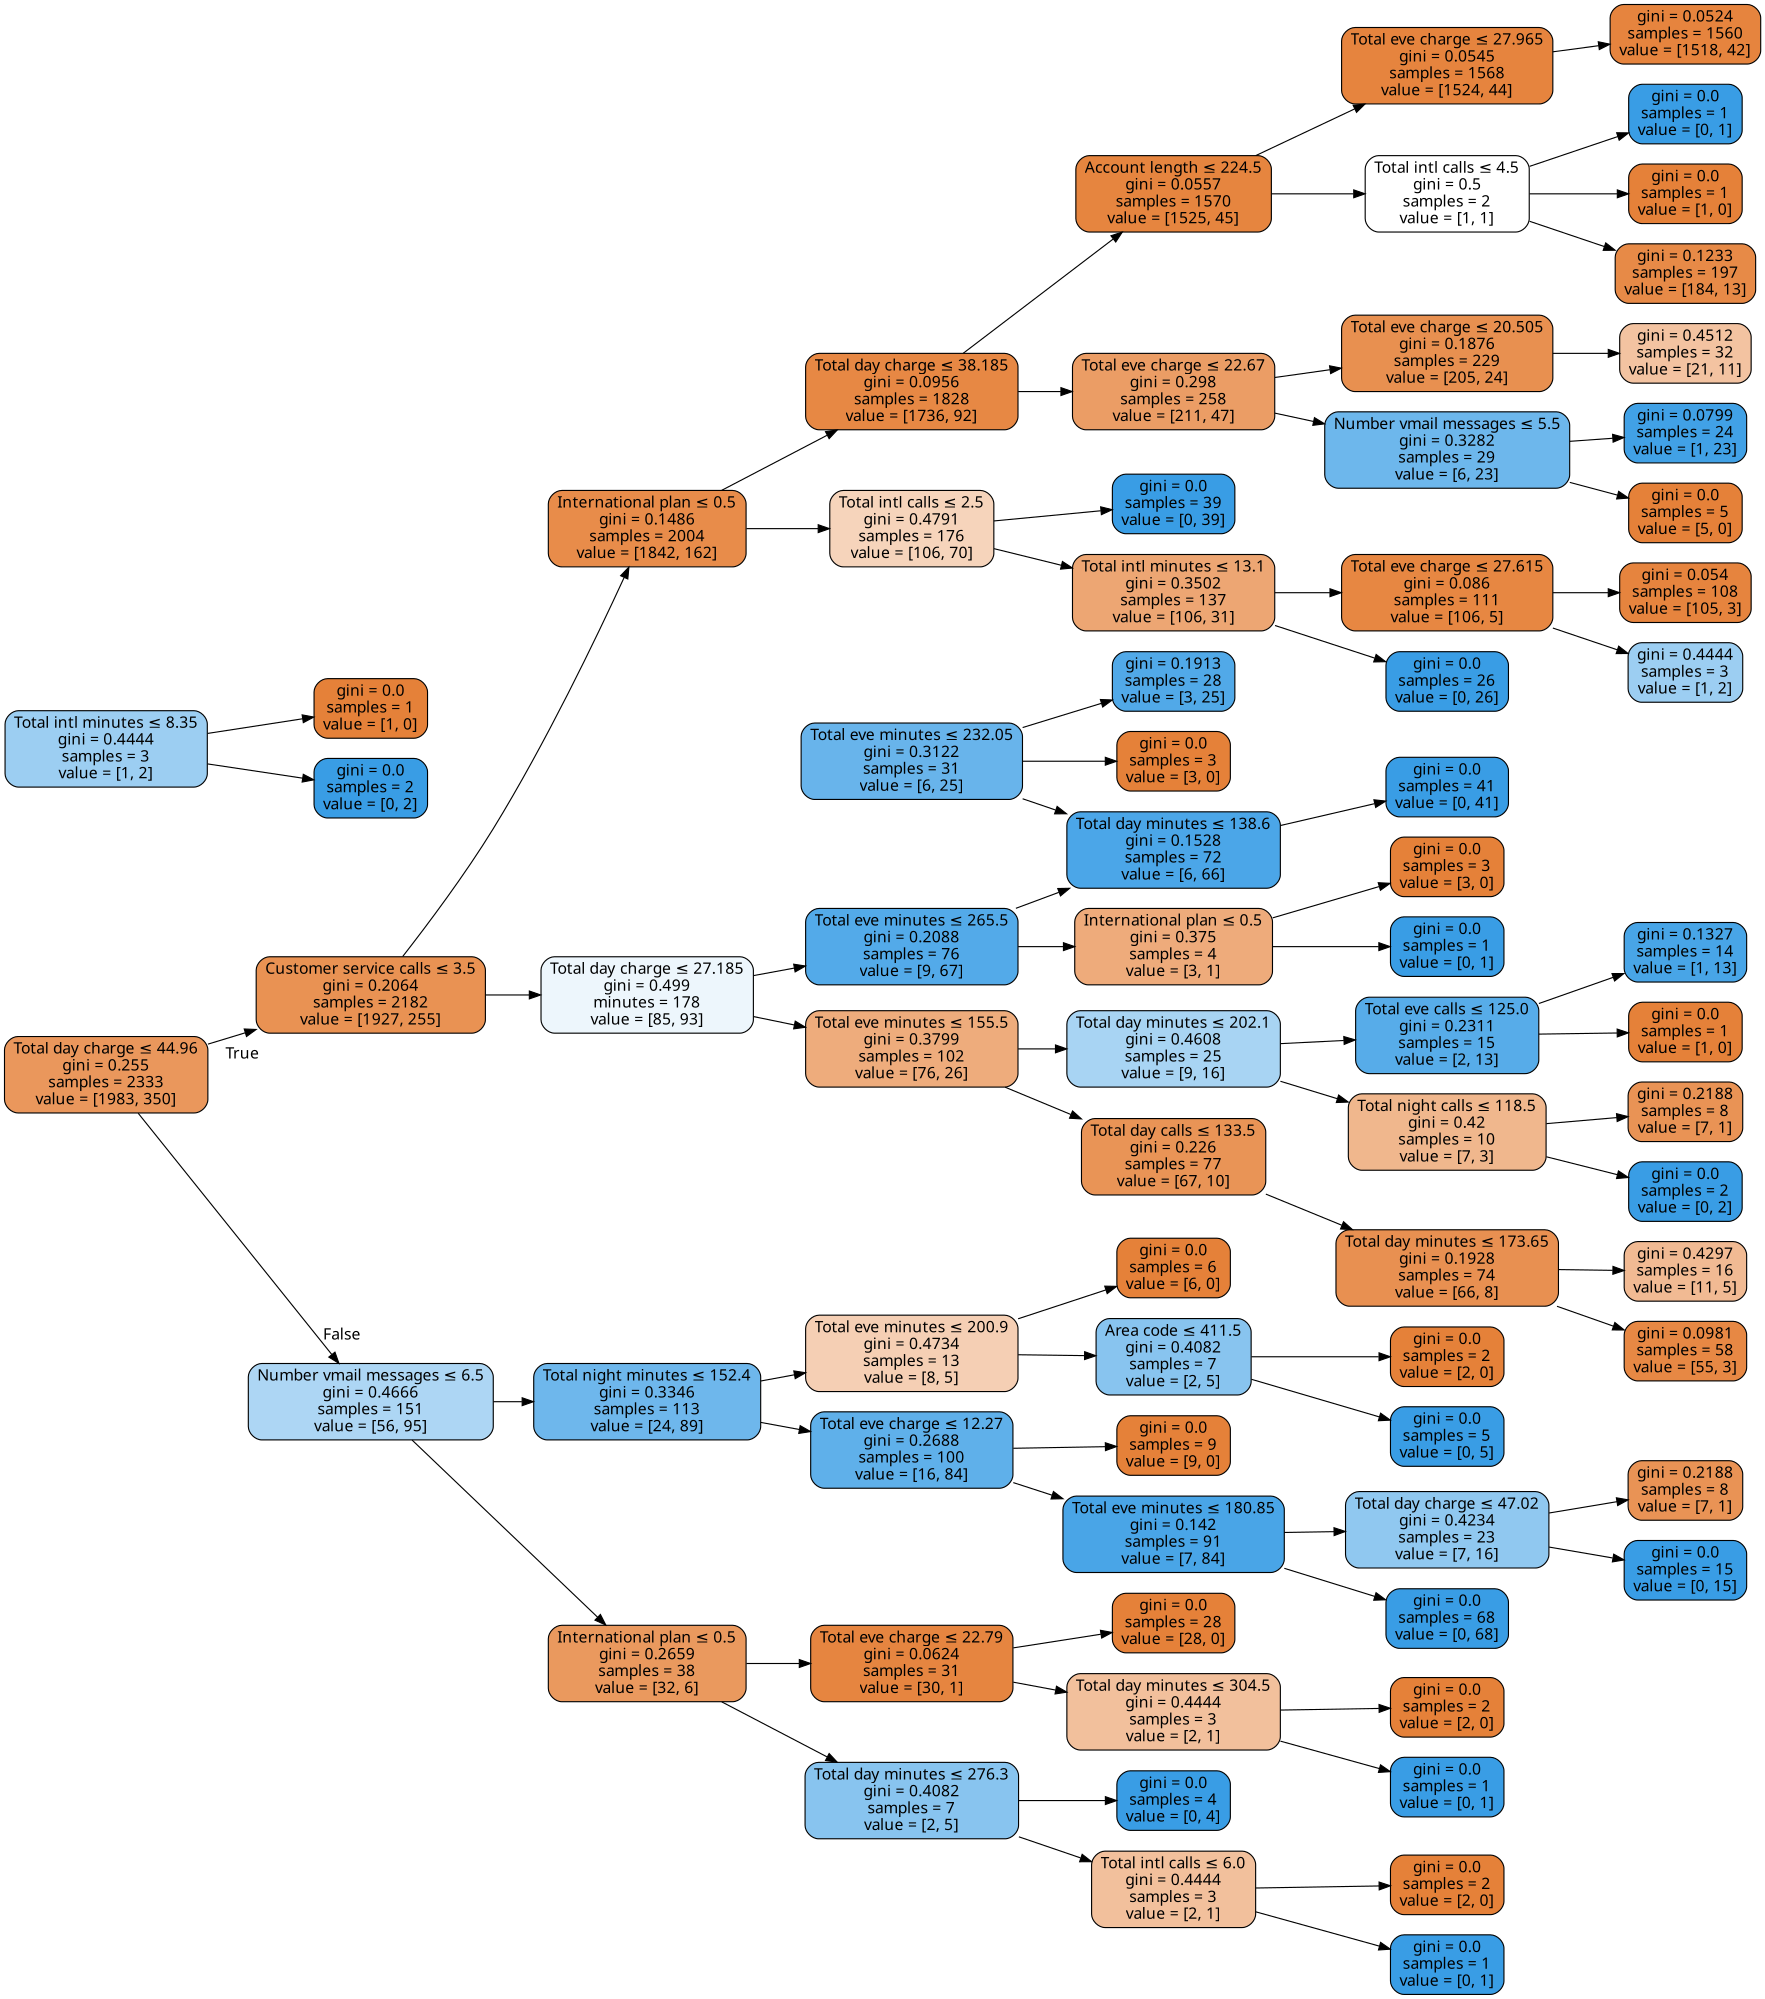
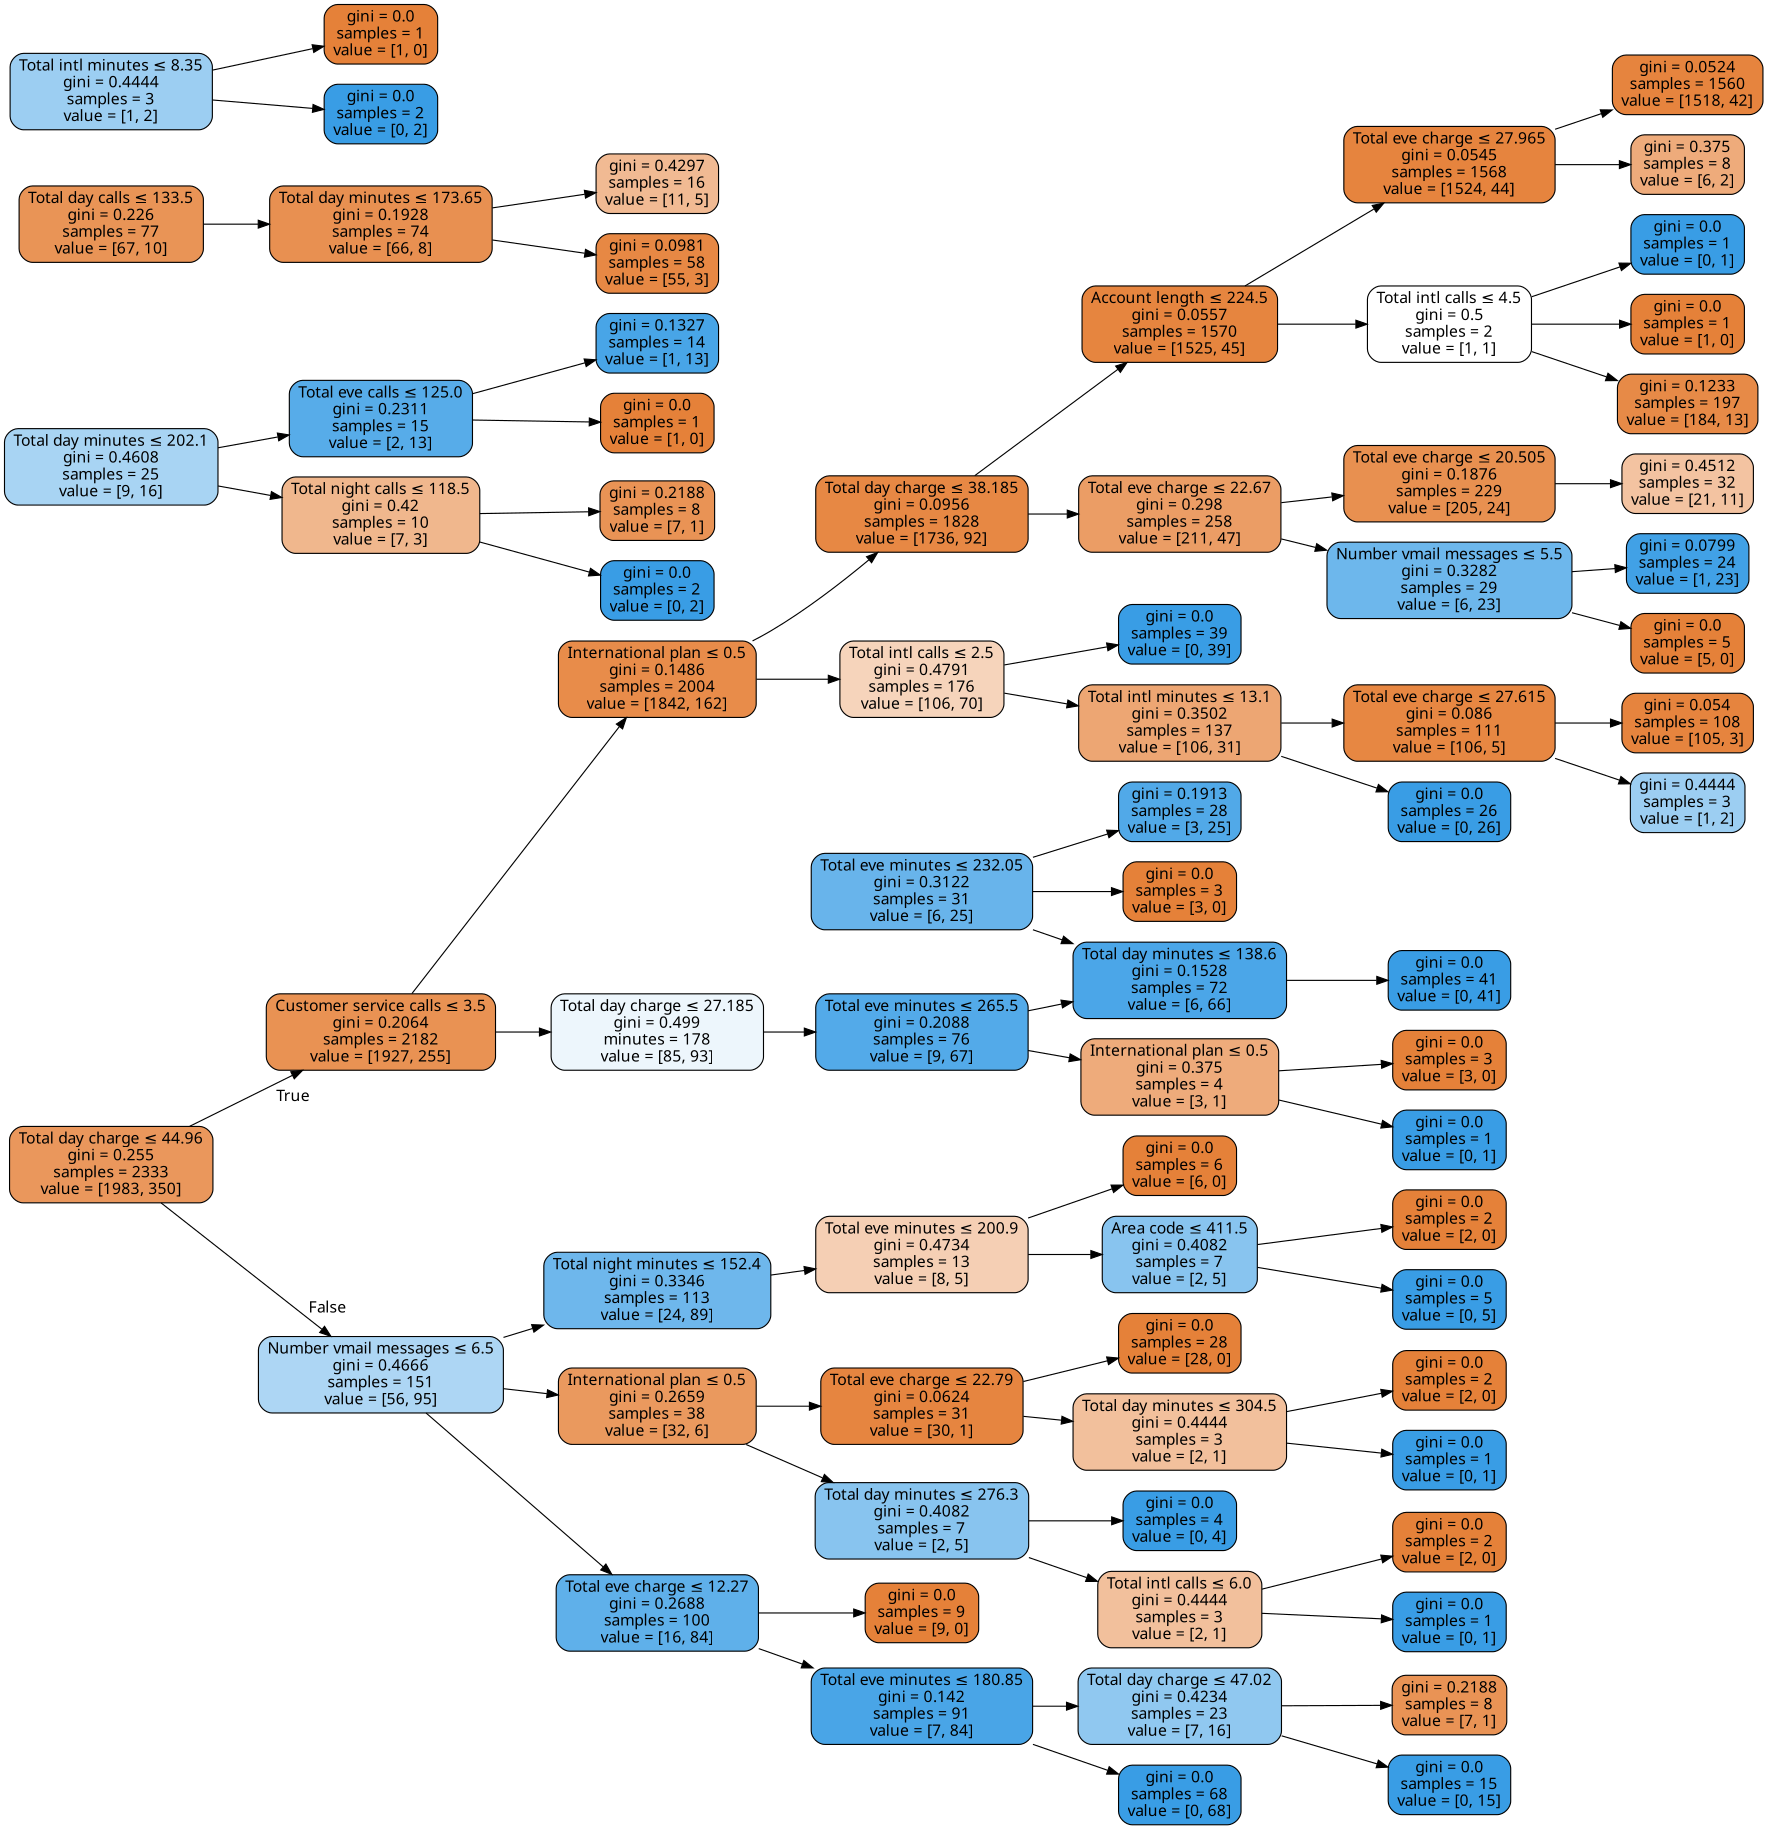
node "gini = 0.375": added
node "Total eve minutes ≤ 155.5": removed
edge "Total night minutes ≤ 152.4" -> "Total eve charge ≤ 12.27": now "Number vmail messages ≤ 6.5" -> "Total eve charge ≤ 12.27"
